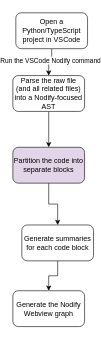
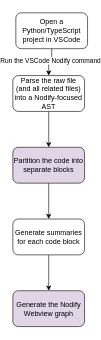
node "Generate summaries for each code block": moved (58, 243) -> (49, 237)
node "Generate the Nodify Webview graph": fillcolor #ffffff -> #e1d5e7
